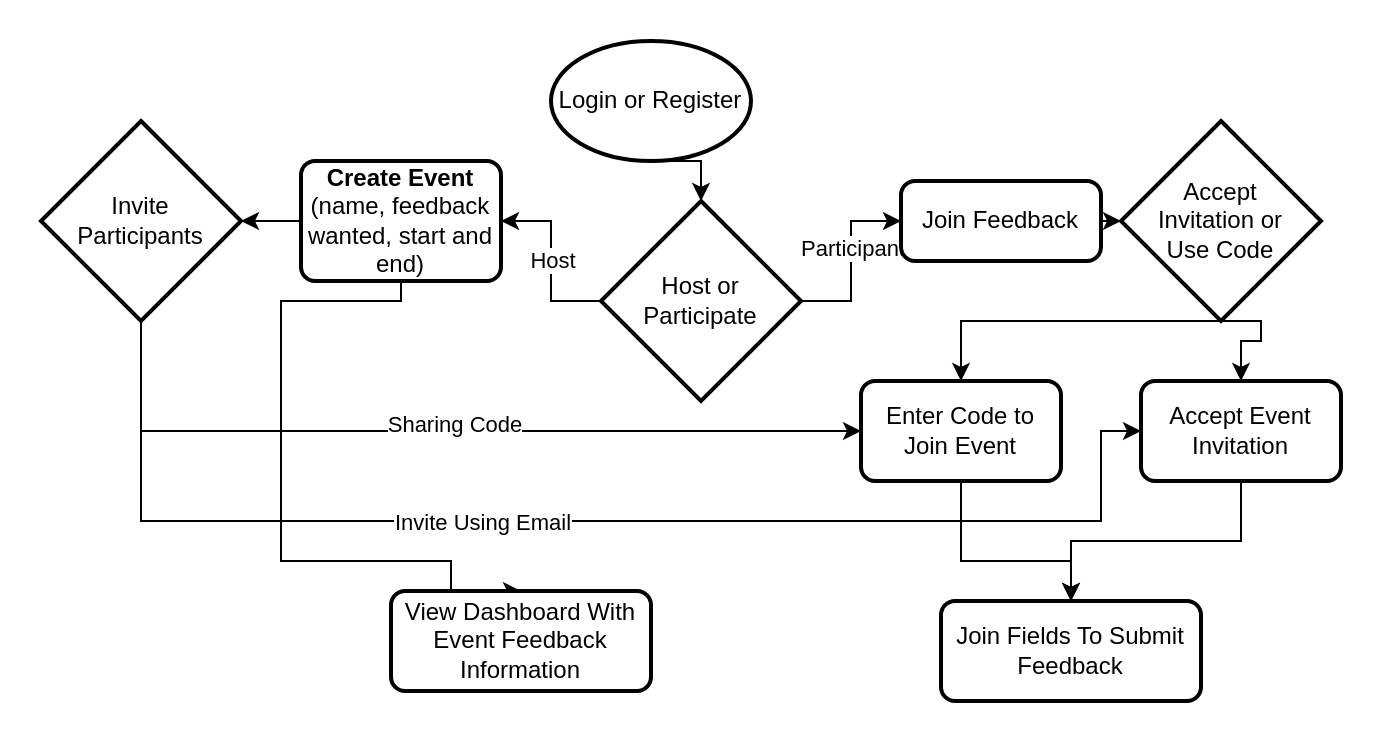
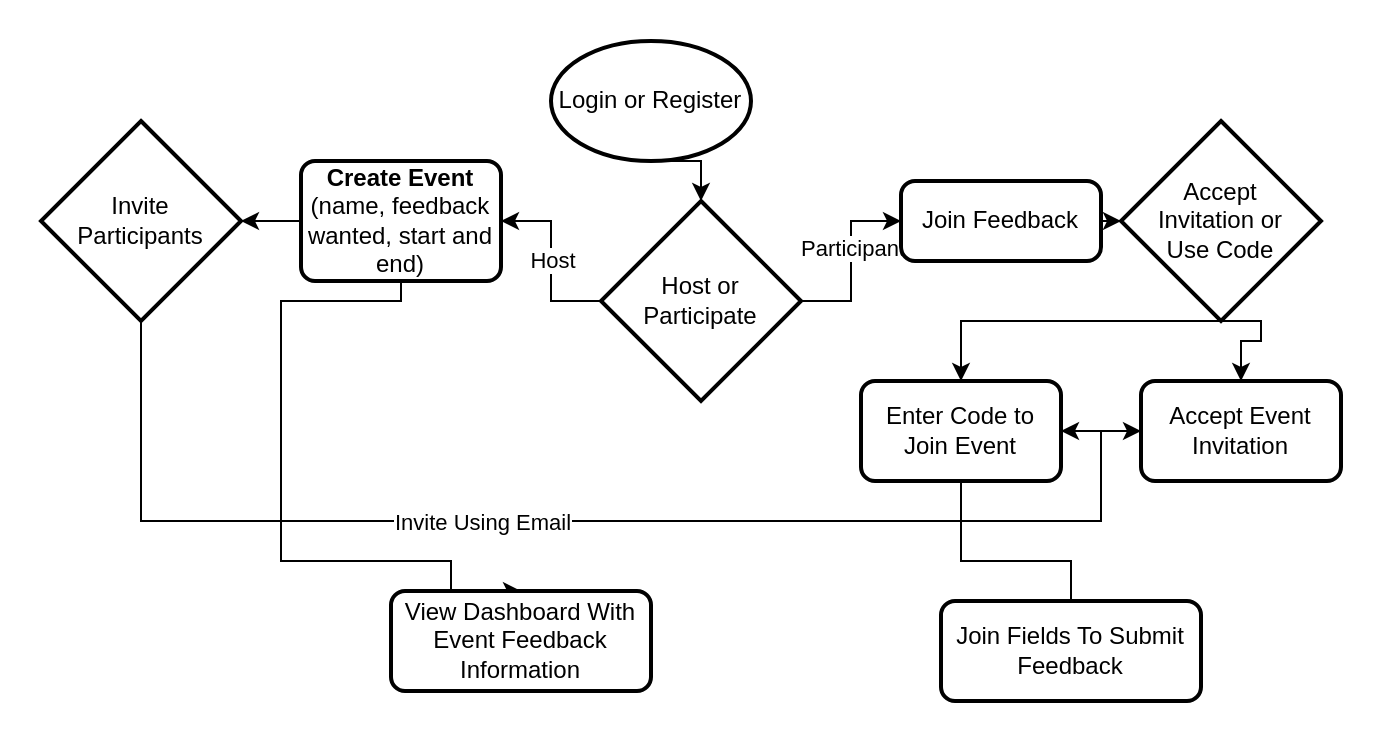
edge "Invite Participants" -> "Enter Code to Join Event": removed, label "Sharing Code"
edge "Accept Event Invitation" -> "Join Fields To Submit Feedback": now "Accept Event Invitation" -> "Enter Code to Join Event"
edge "Enter Code to Join Event" -> "Join Fields To Submit Feedback": arrowhead classic -> none
